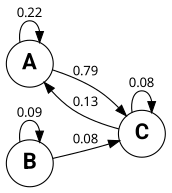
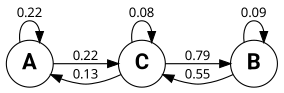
edge "C" -> "B": added, label "0.79"
edge "A" -> "C": label "0.79" -> "0.22"
edge "B" -> "C": label "0.08" -> "0.55"
